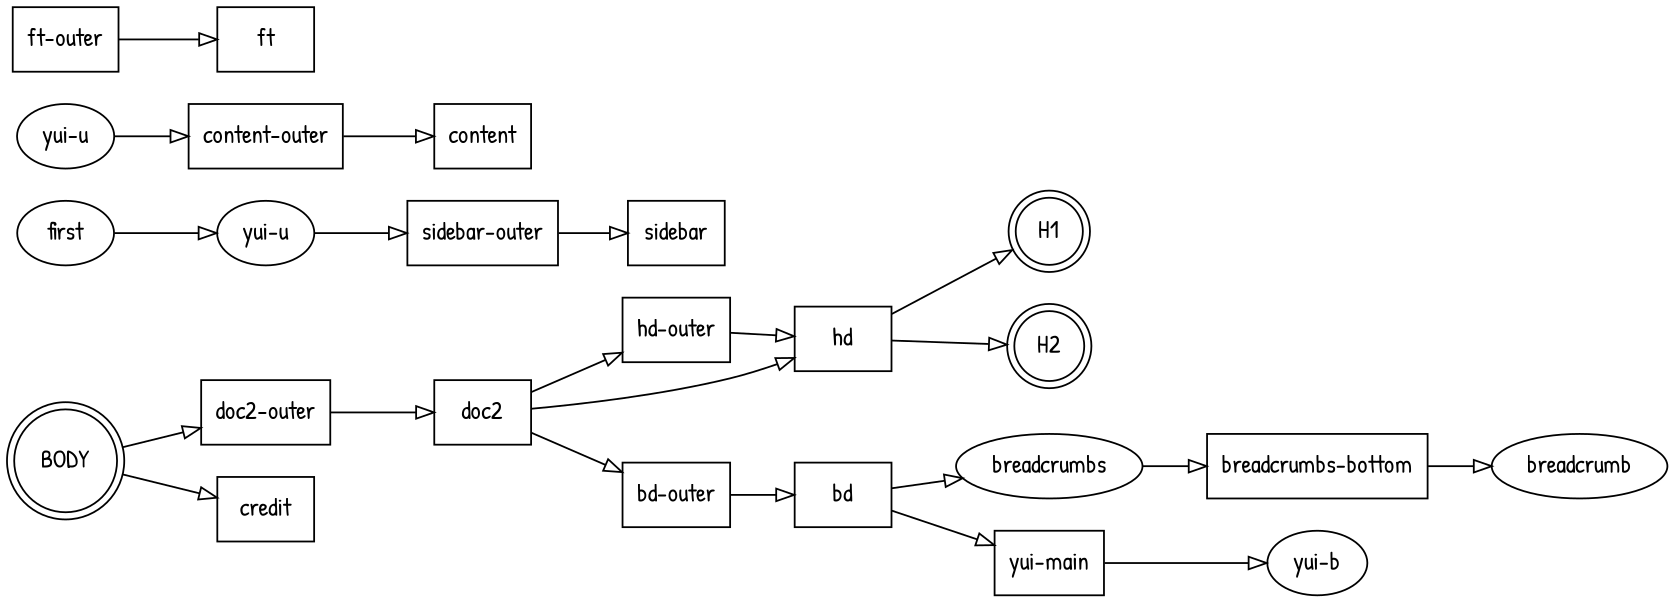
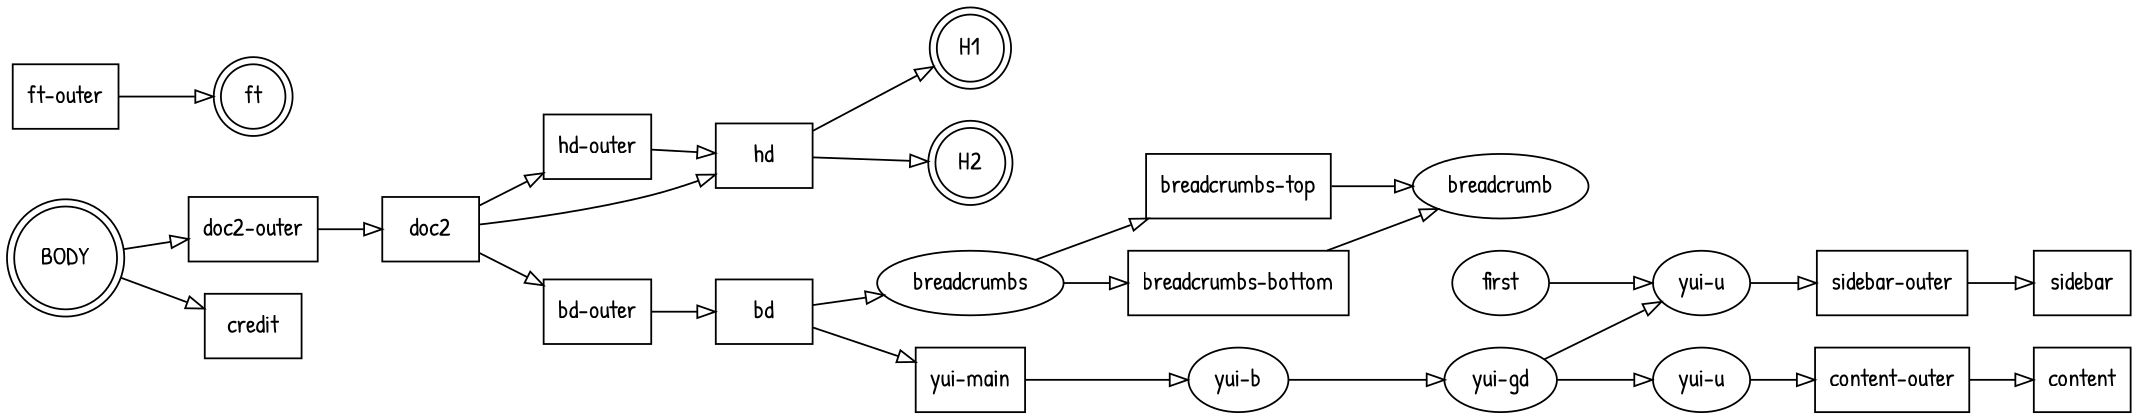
node "ft": shape box -> doublecircle
node "breadcrumbs-top": added
node "yui-gd": added
